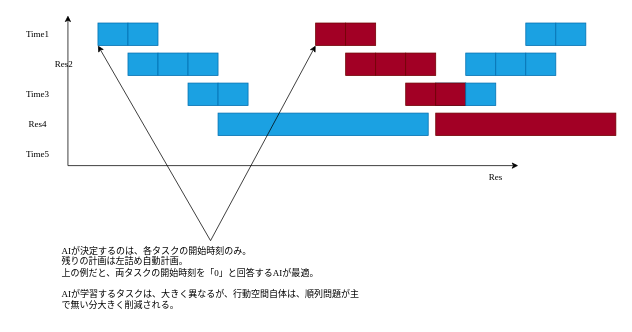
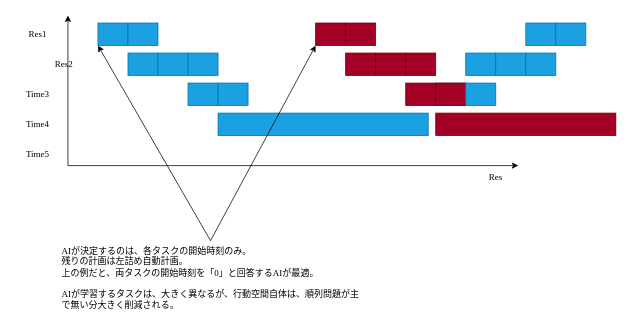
node "Time1": label "Time1" -> "Res1"
node "Res4": label "Res4" -> "Time4"
